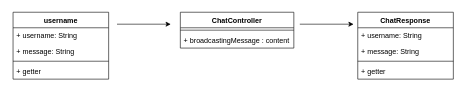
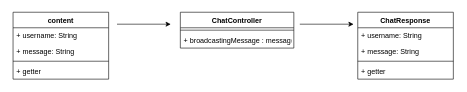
node "username": label "username" -> "content"
node "+ broadcastingMessage : content": label "+ broadcastingMessage : content" -> "+ broadcastingMessage : message"
